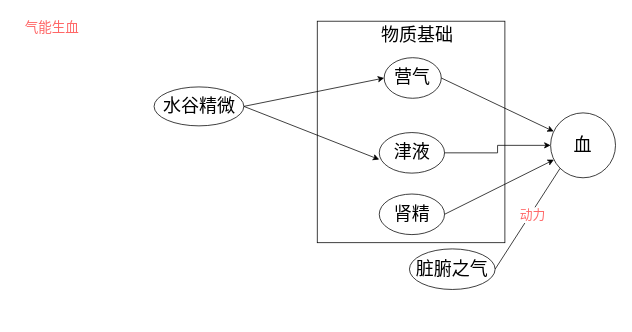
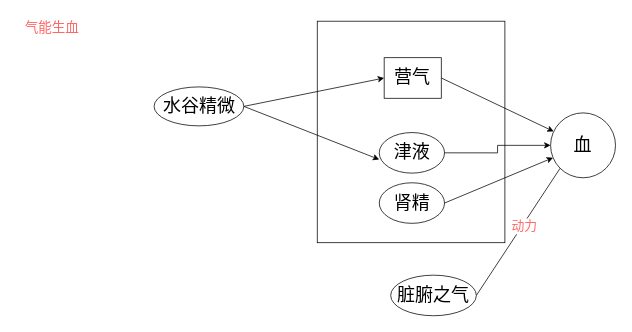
node "物质基础": removed
node "营气": shape ellipse -> rectangle
node "肾精": moved (412, 214) -> (412, 203)
node "脏腑之气": moved (452, 269) -> (433, 295)
